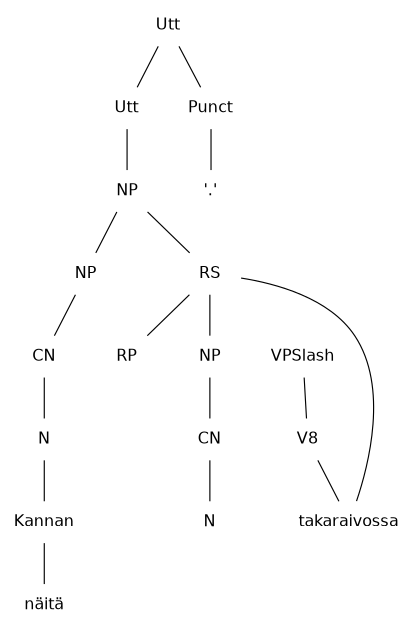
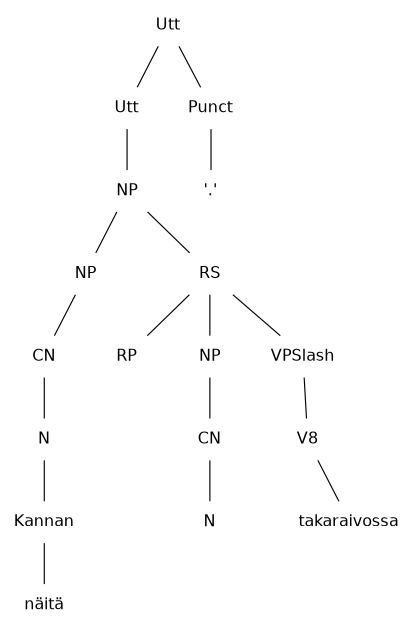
edge "RS" -- "takaraivossa": now "RS" -- "VPSlash"
